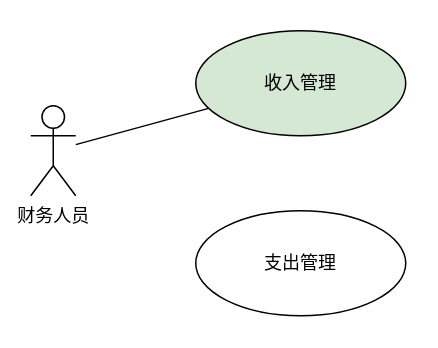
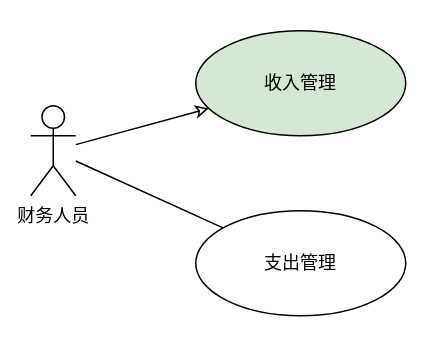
edge "收入管理" -- "财务人员": arrowhead none -> classic
edge "财务人员" -- "支出管理": added
